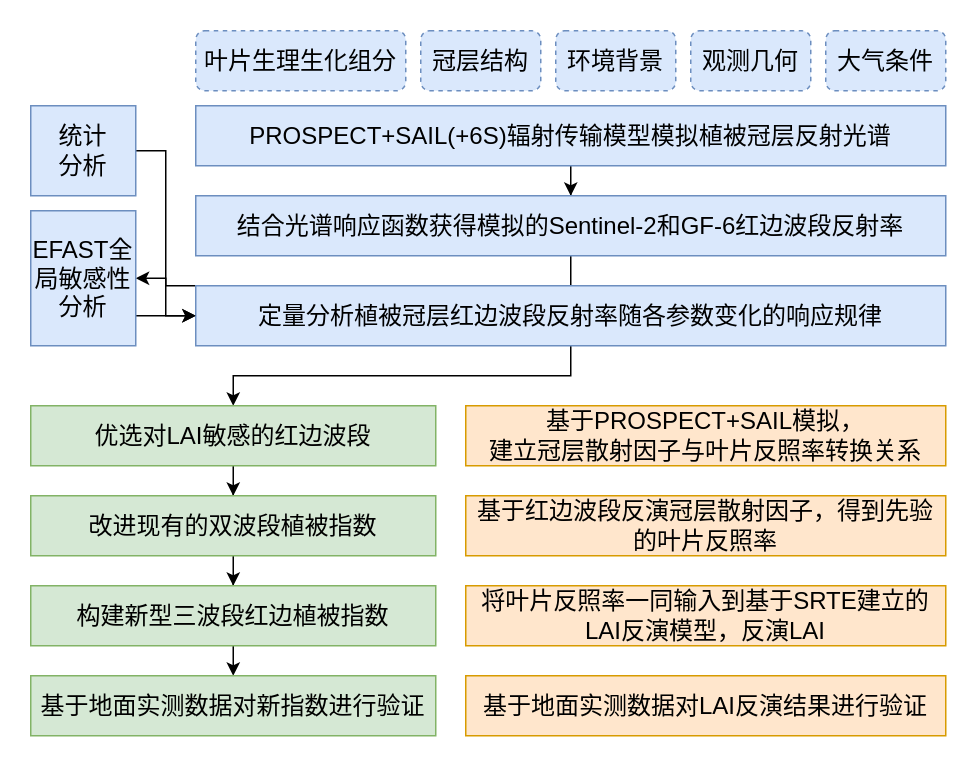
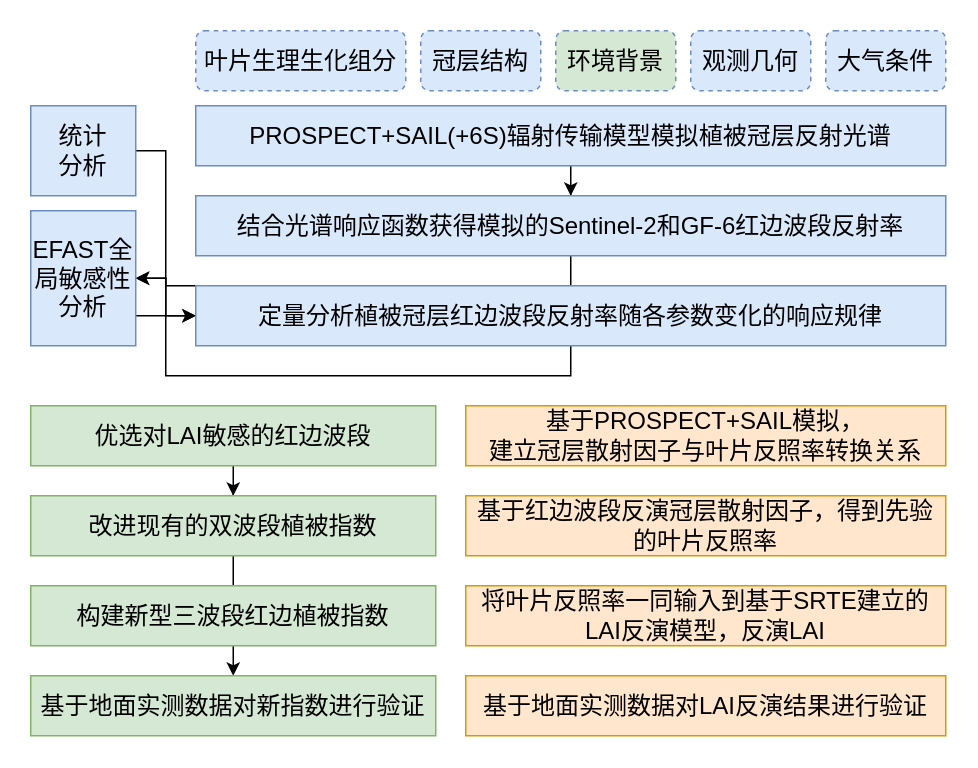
node "环境背景": fillcolor #dae8fc -> #d5e8d4
edge "定量分析植被冠层红边波段反射率随各参数变化的响应规律" -> "优选对LAI敏感的红边波段": now "定量分析植被冠层红边波段反射率随各参数变化的响应规律" -> "EFAST全局敏感性分析"
edge "改进现有的双波段植被指数" -> "构建新型三波段红边植被指数": arrowhead classic -> none
